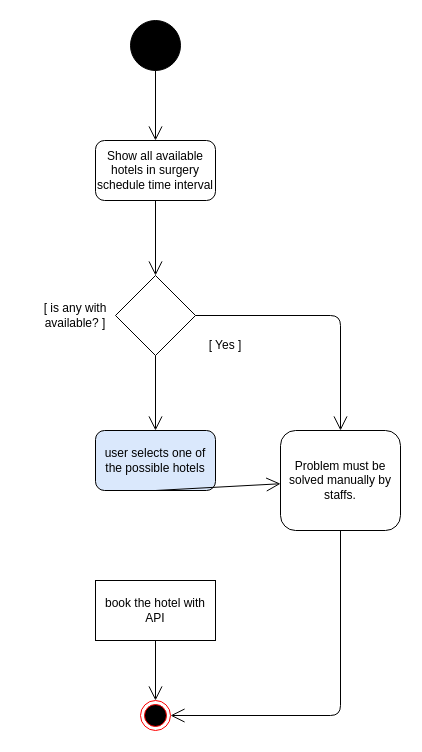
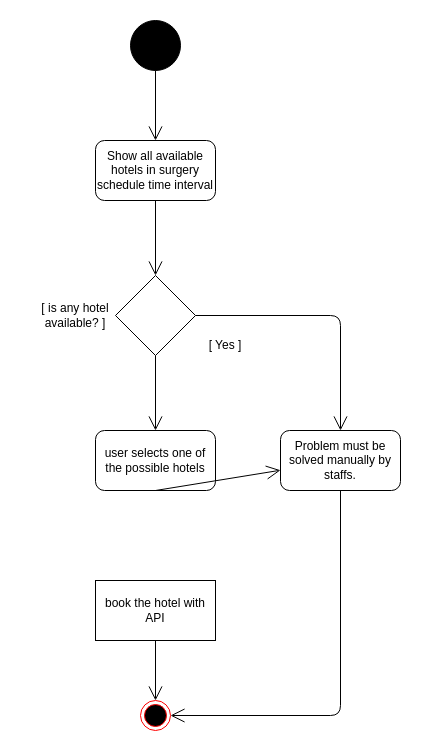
node "[ is any with available? ]": label "[ is any with available? ]" -> "[ is any hotel available? ]"
node "user selects one of the possible hotels": fillcolor #dae8fc -> #ffffff
node "Problem must be solved manually by staffs.": size 120x100 -> 120x60
